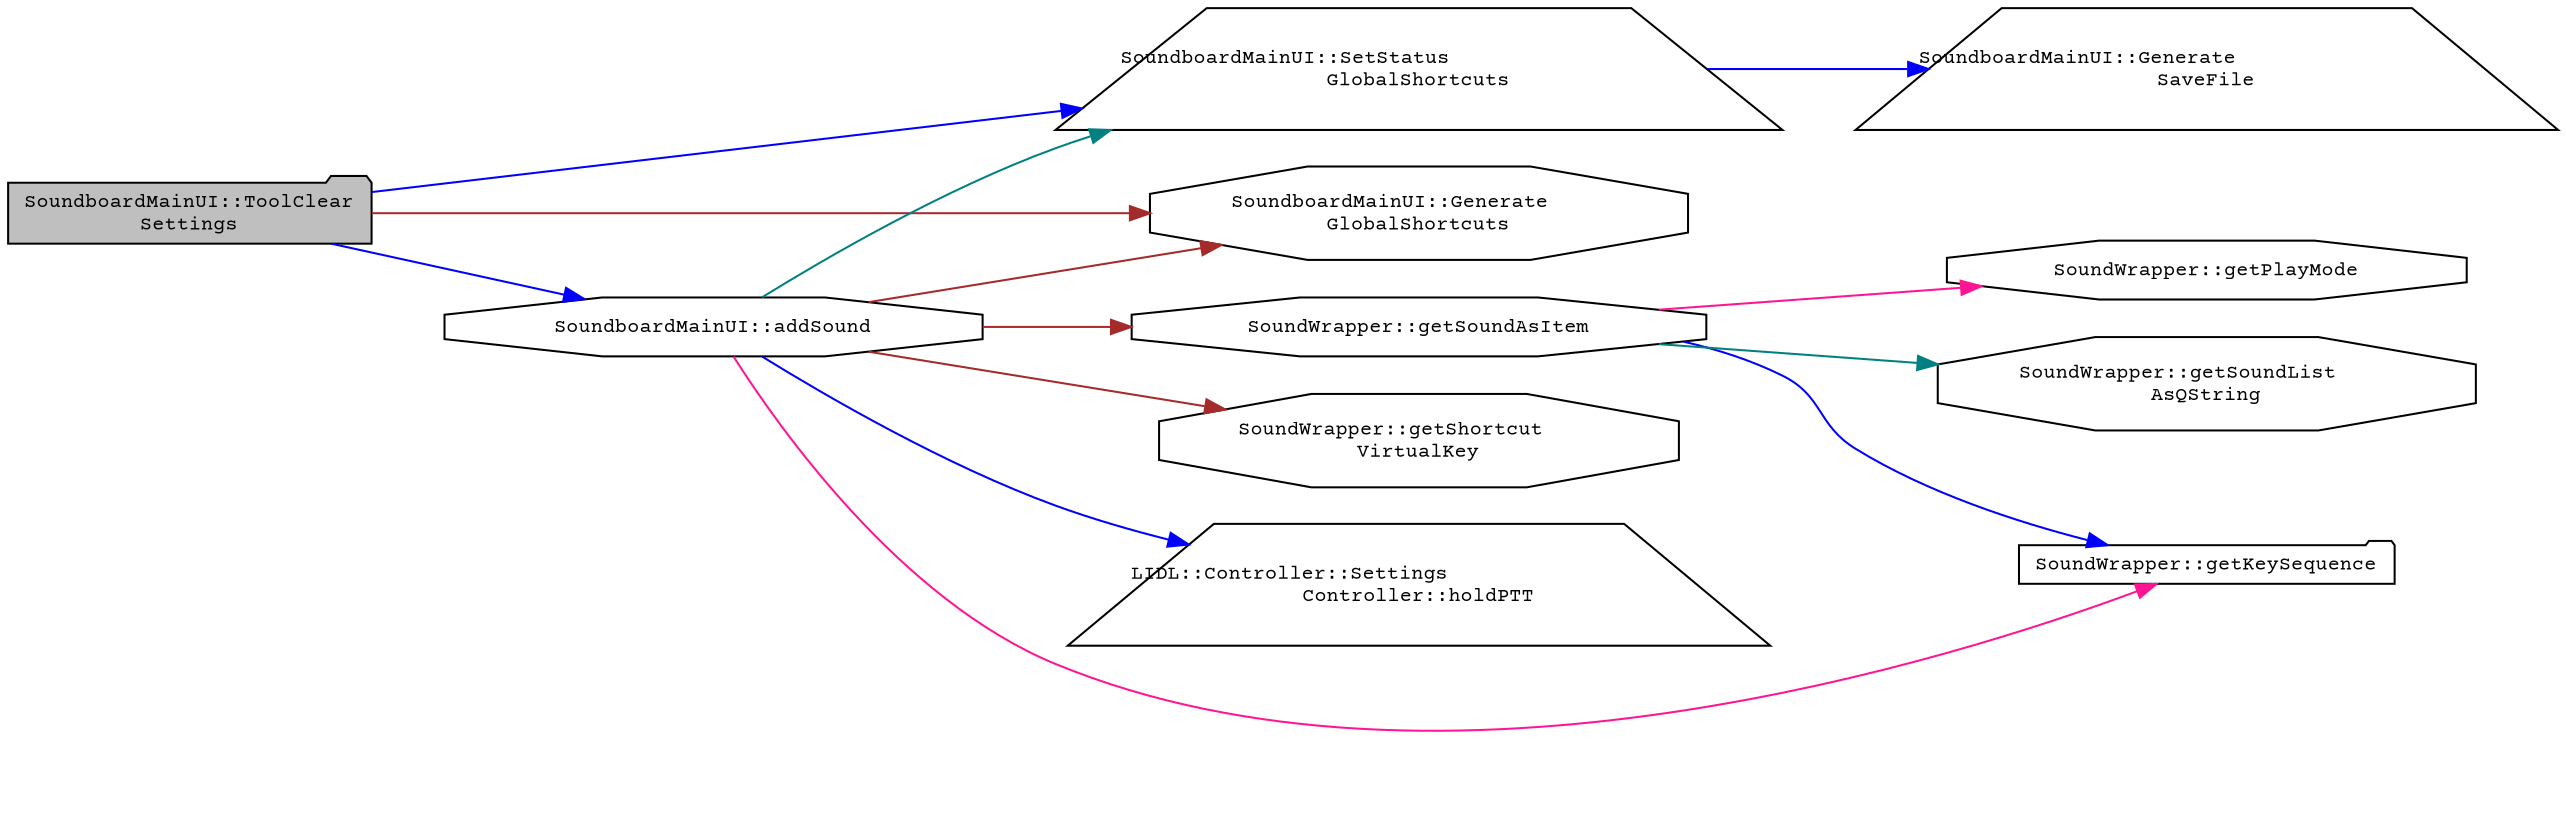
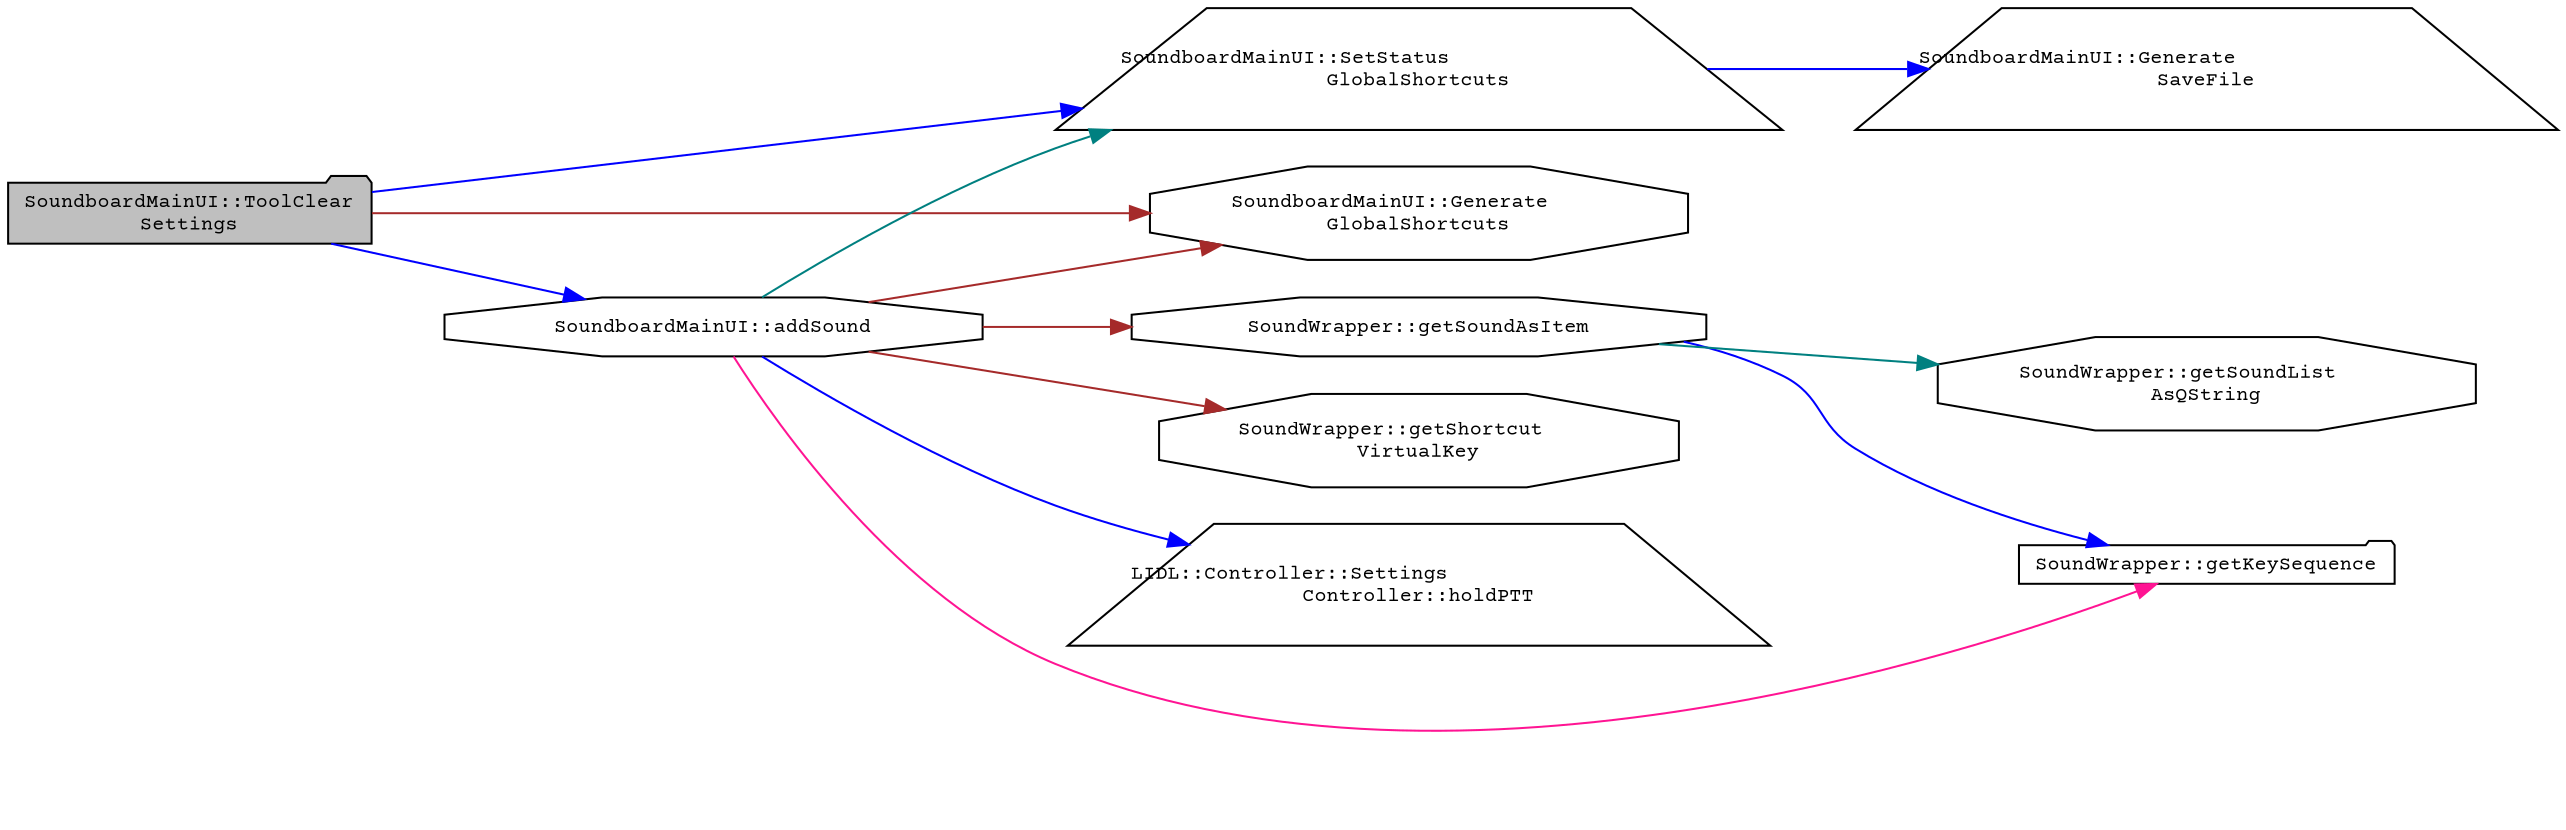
node "SoundWrapper::getPlayMode": removed
